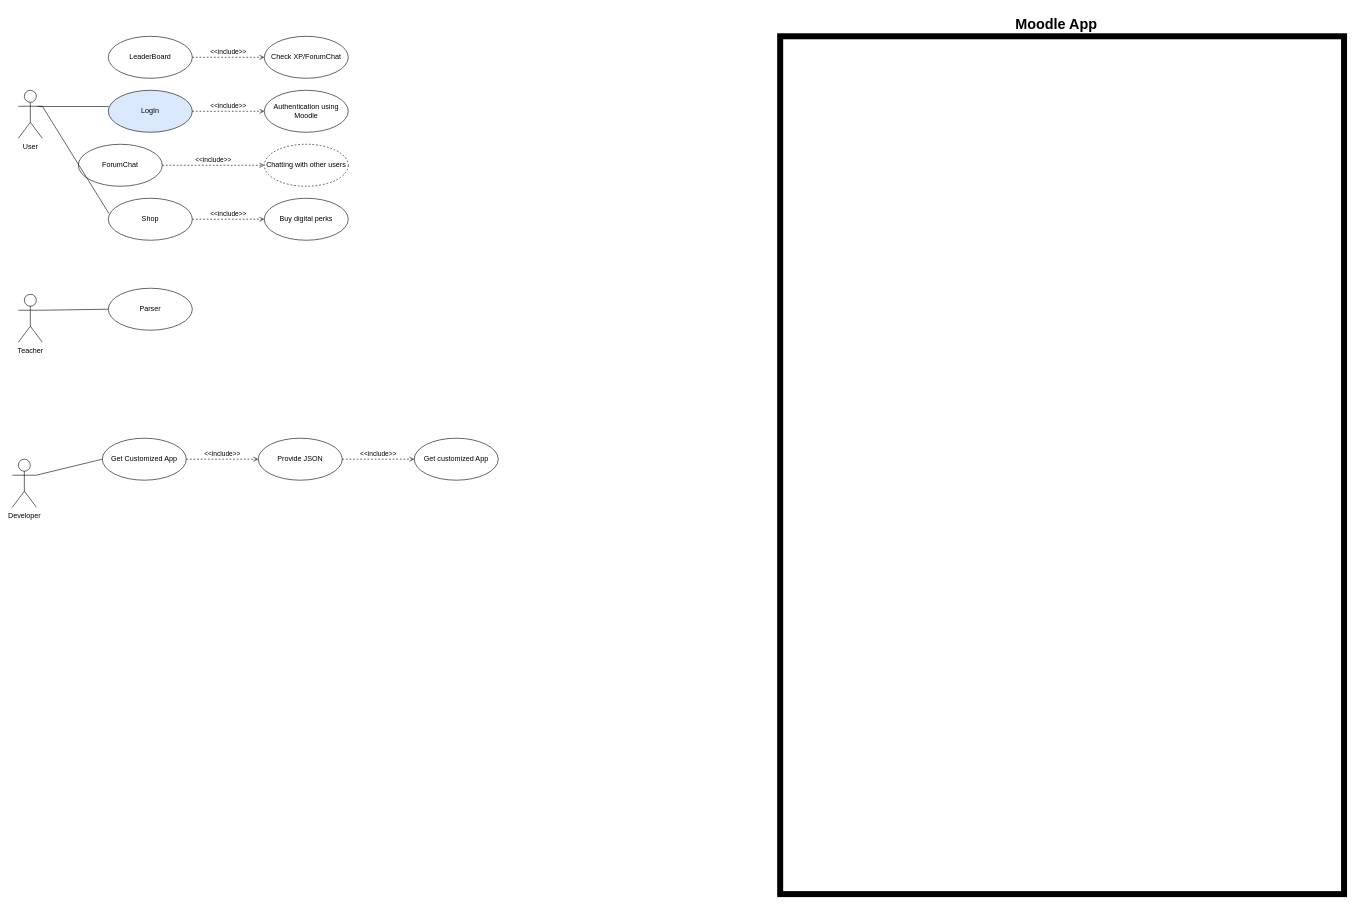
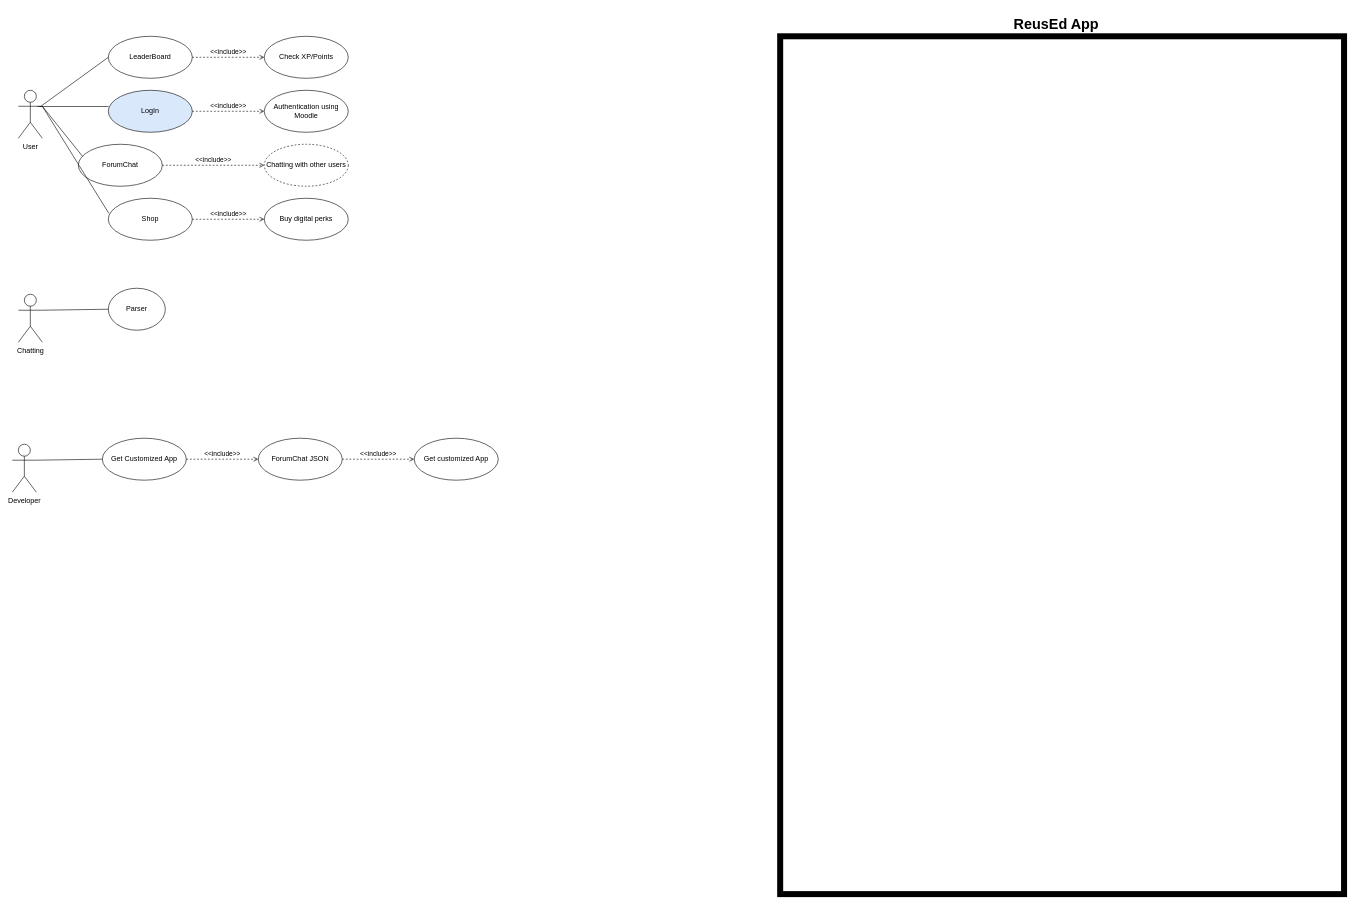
node "Moodle App": label "Moodle App" -> "ReusEd App"
node "Check XP/ForumChat": label "Check XP/ForumChat" -> "Check XP/Points"
edge "LeaderBoard" -- "User": added
edge "User" -- "ForumChat": added
node "Parser": size 84x42 -> 57x42
node "Teacher": label "Teacher" -> "Chatting"
node "Provide JSON": label "Provide JSON" -> "ForumChat JSON"
node "Developer": moved (24, 483) -> (24, 468)
